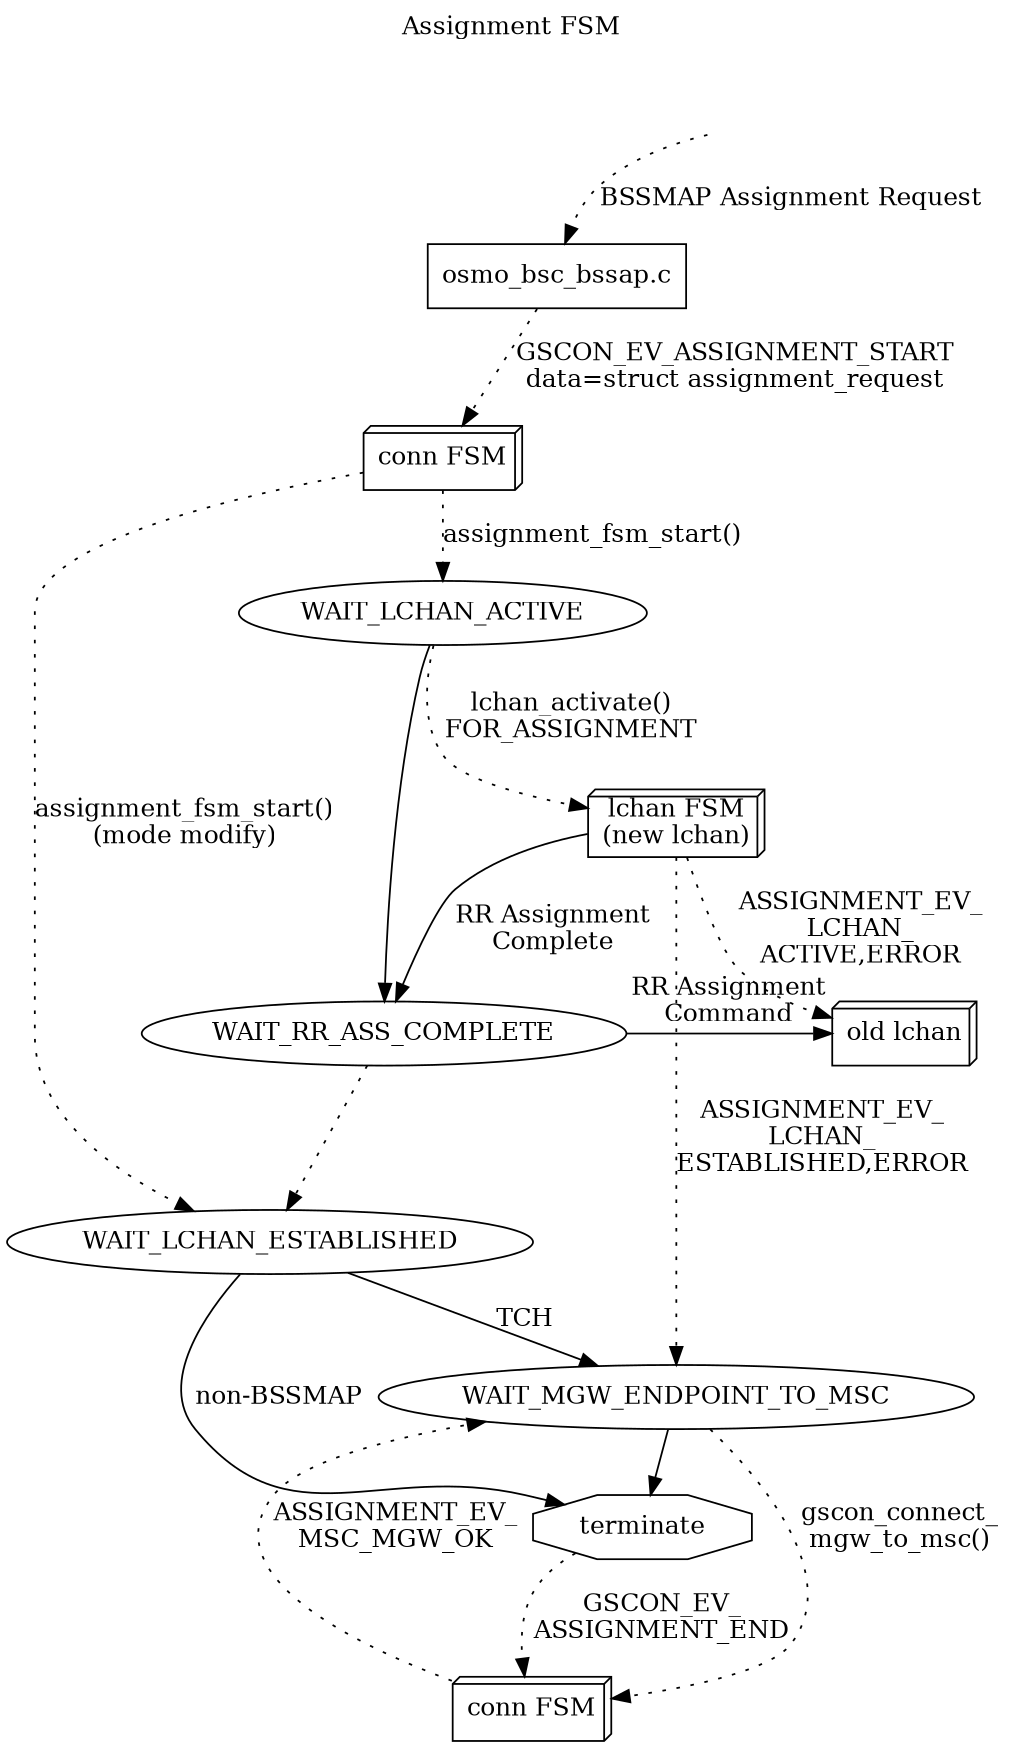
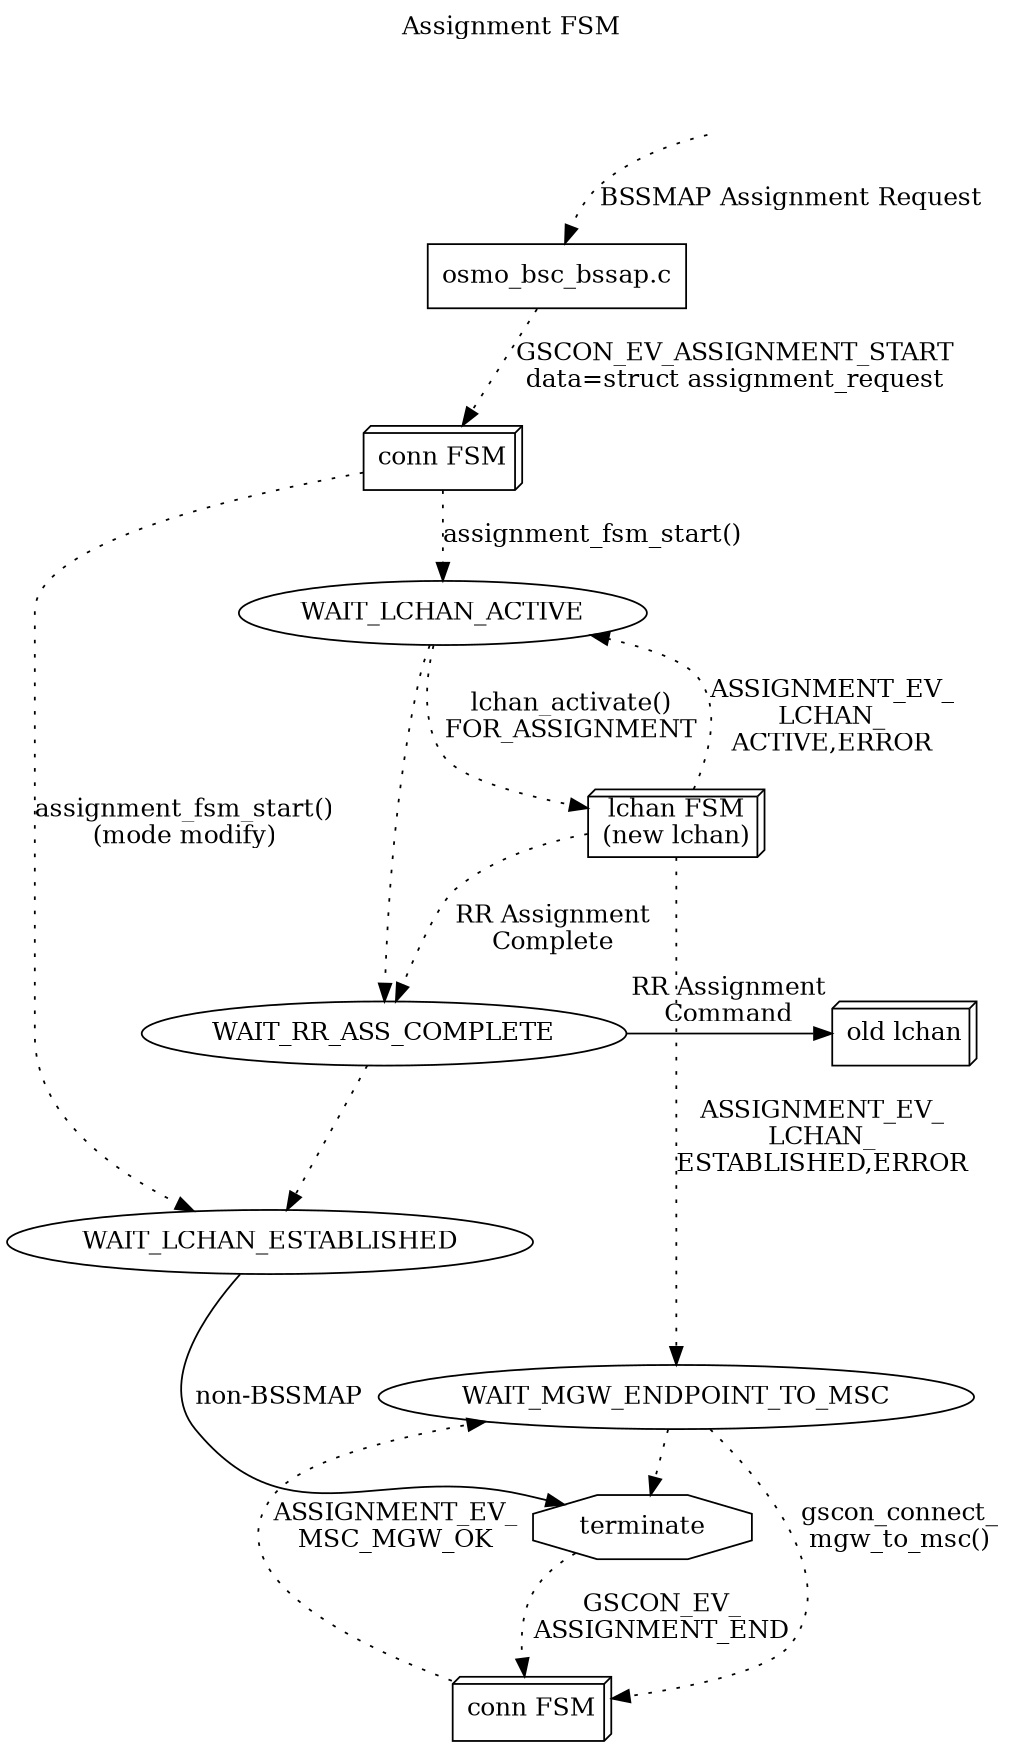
edge "WAIT_LCHAN_ACTIVE" -> "WAIT_RR_ASS_COMPLETE": style solid -> dotted
edge "lchan FSM (new lchan)" -> "WAIT_RR_ASS_COMPLETE": style solid -> dotted
edge "lchan FSM (new lchan)" -> "old lchan": now "lchan FSM (new lchan)" -> "WAIT_LCHAN_ACTIVE"
edge "WAIT_LCHAN_ESTABLISHED" -> "WAIT_MGW_ENDPOINT_TO_MSC": removed, label "TCH"
edge "WAIT_MGW_ENDPOINT_TO_MSC" -> "terminate": style solid -> dotted
